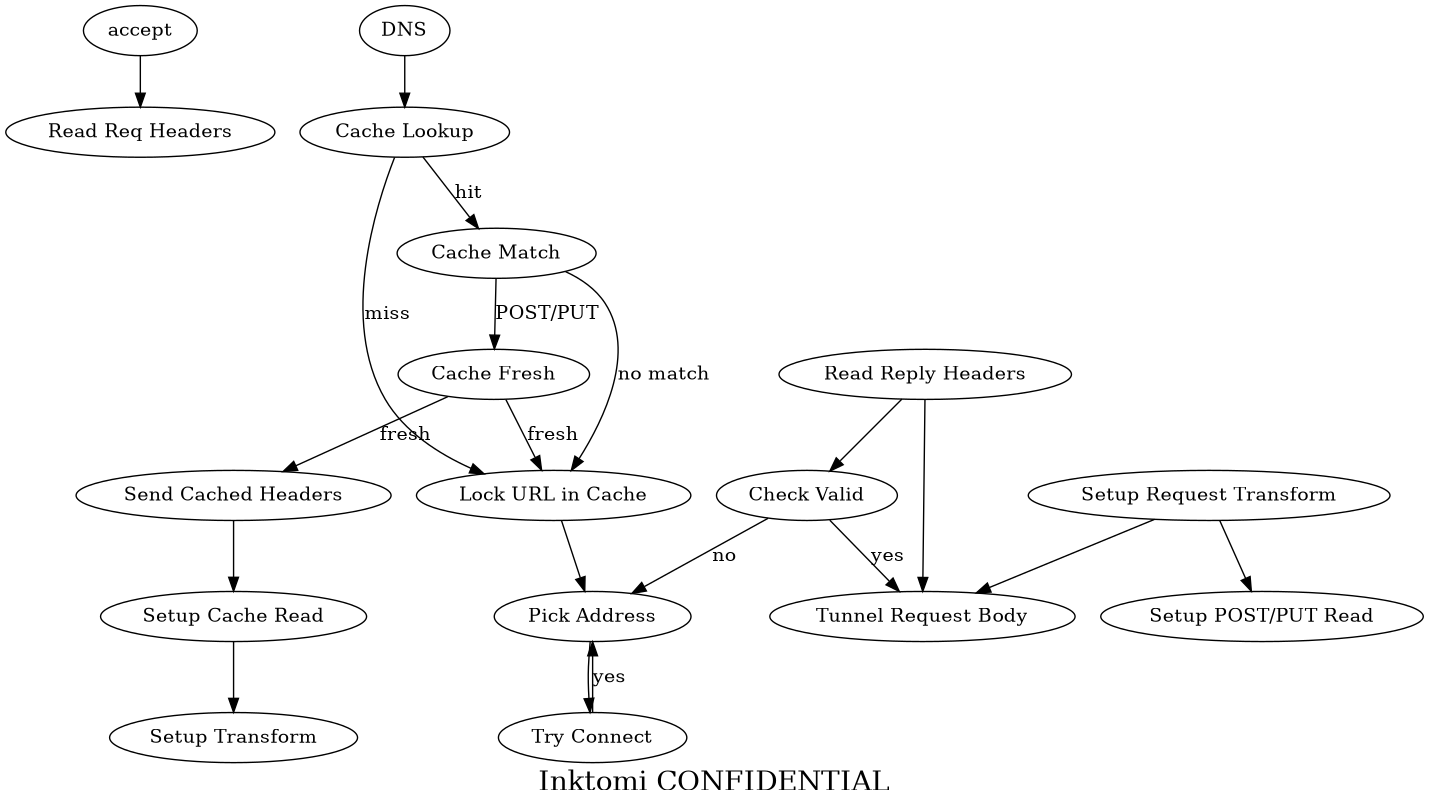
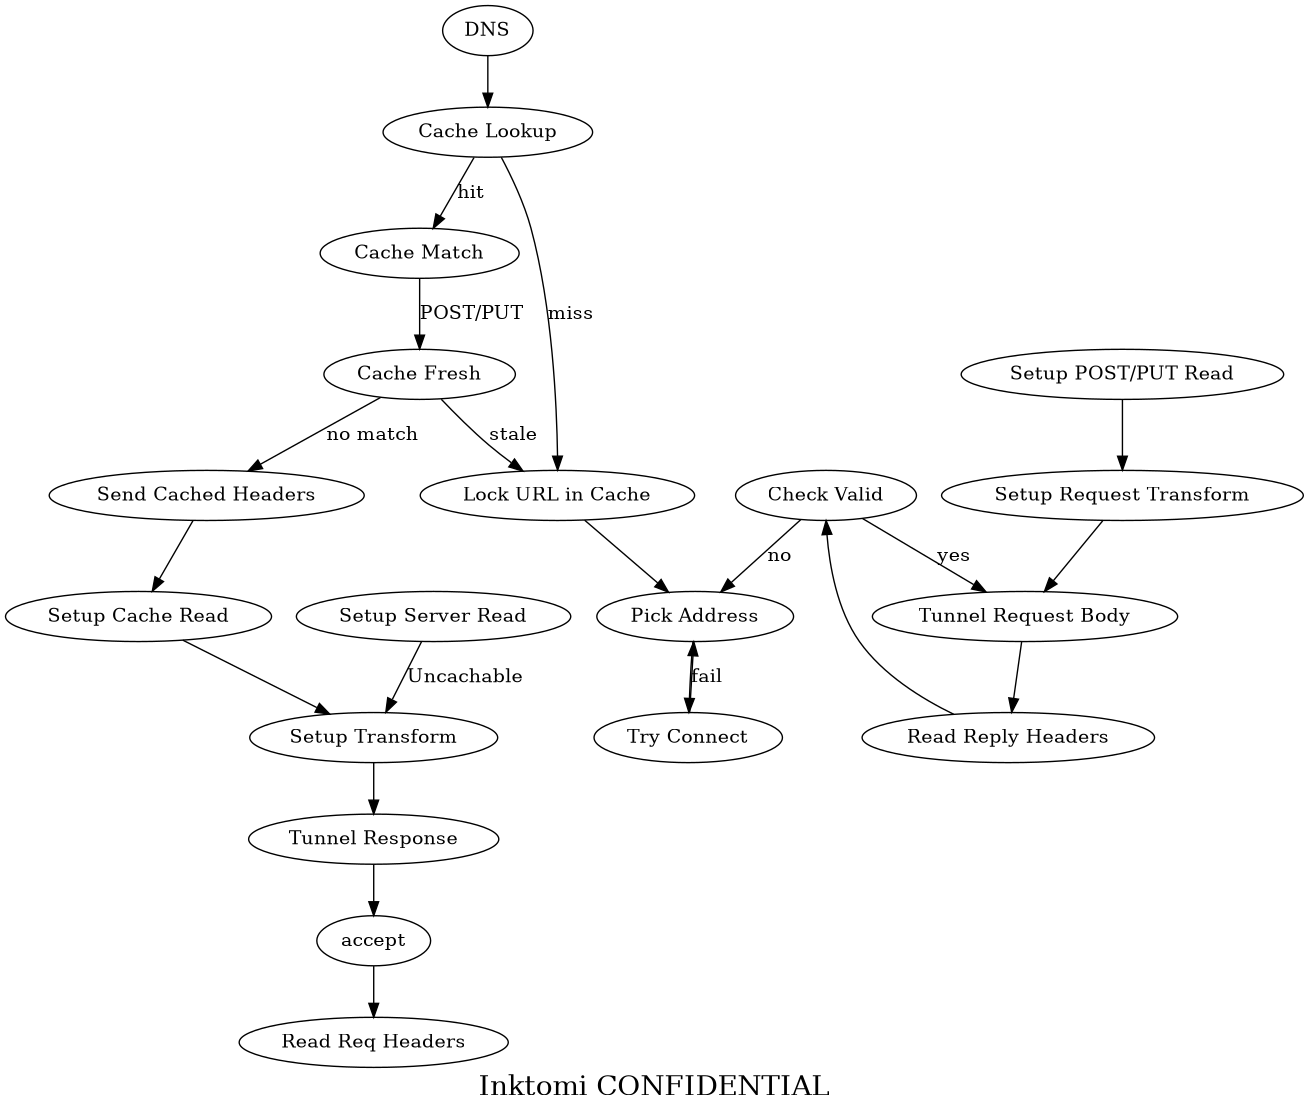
edge "Cache Match" -> "Lock URL in Cache": removed, label "no match"
edge "Cache Fresh" -> "Send Cached Headers": label "fresh" -> "no match"
edge "Cache Fresh" -> "Lock URL in Cache": label "fresh" -> "stale"
edge "Read Reply Headers" -> "Tunnel Request Body": reversed
edge "Setup Request Transform" -> "Setup POST/PUT Read": reversed
node "Setup Server Read": added
edge "Try Connect" -> "Pick Address": label "yes" -> "fail"
node "Tunnel Response": added
